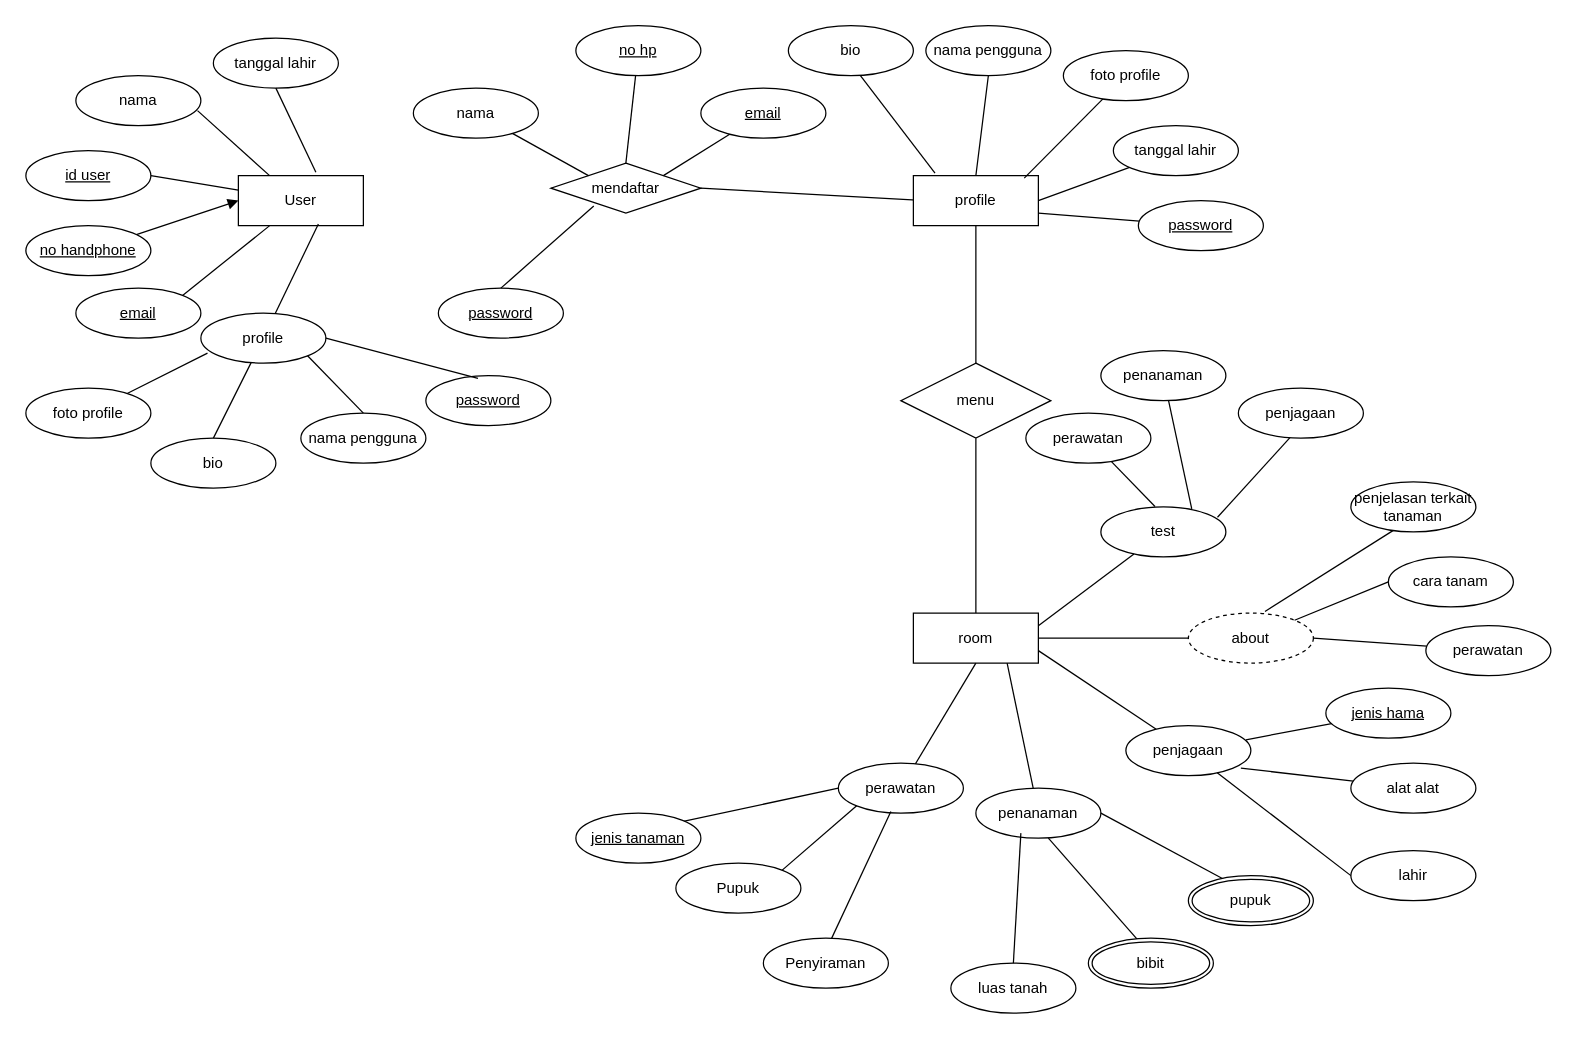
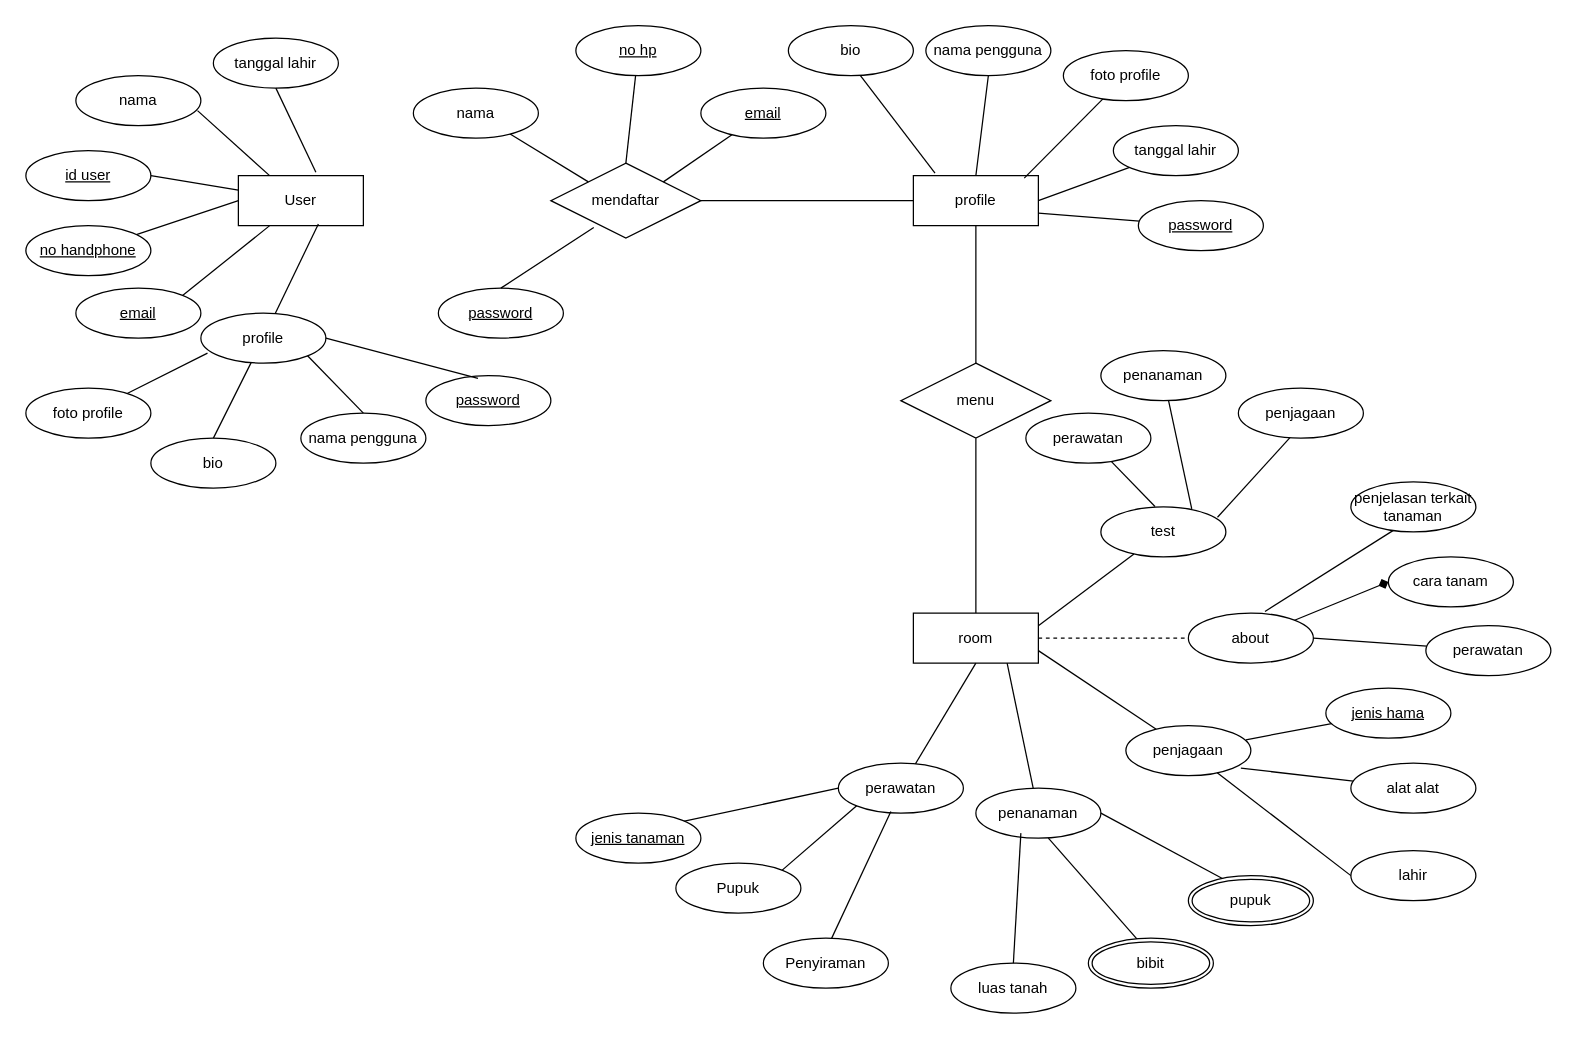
node "mendaftar": size 150x50 -> 150x75
edge "no handphone" -> "User": arrowhead block -> none
edge "cara tanam" -- "about": arrowhead none -> diamond
edge "room" -- "about": style solid -> dashed
node "about": style dashed -> solid
